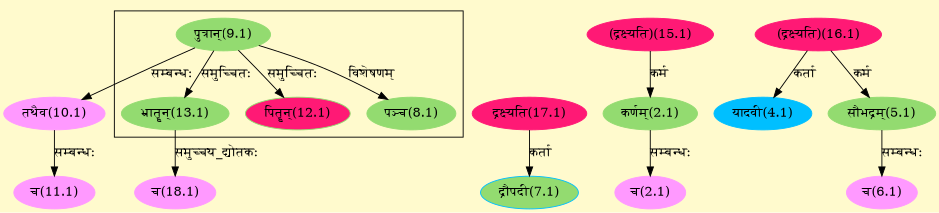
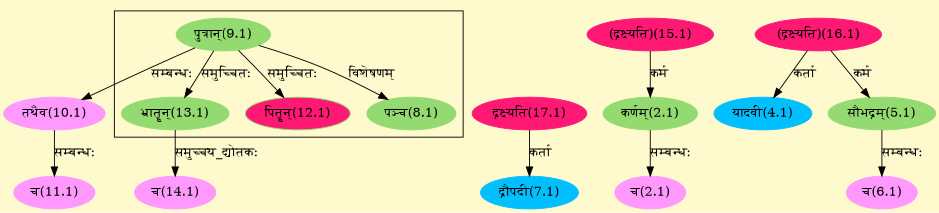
node "च(18.1)": label "च(18.1)" -> "च(14.1)"
node "द्रौपदी(7.1)": fillcolor #93db70 -> #00bfff
